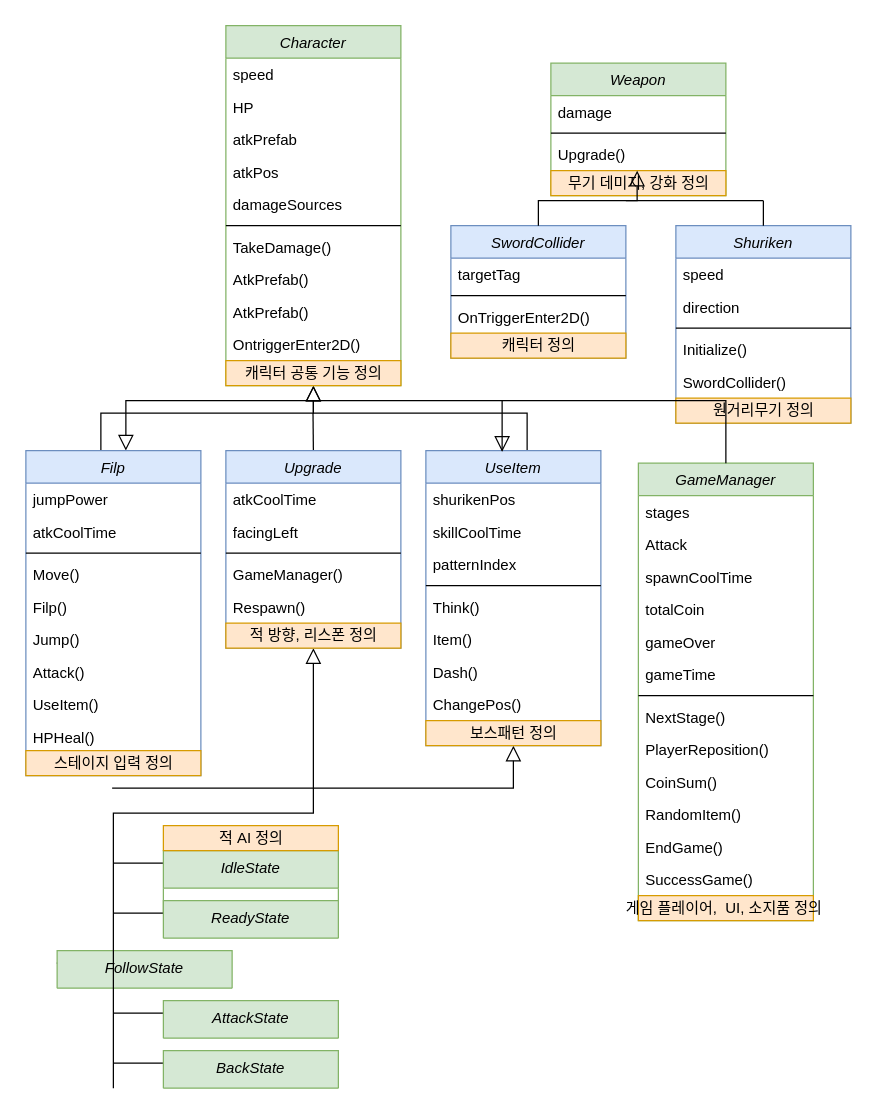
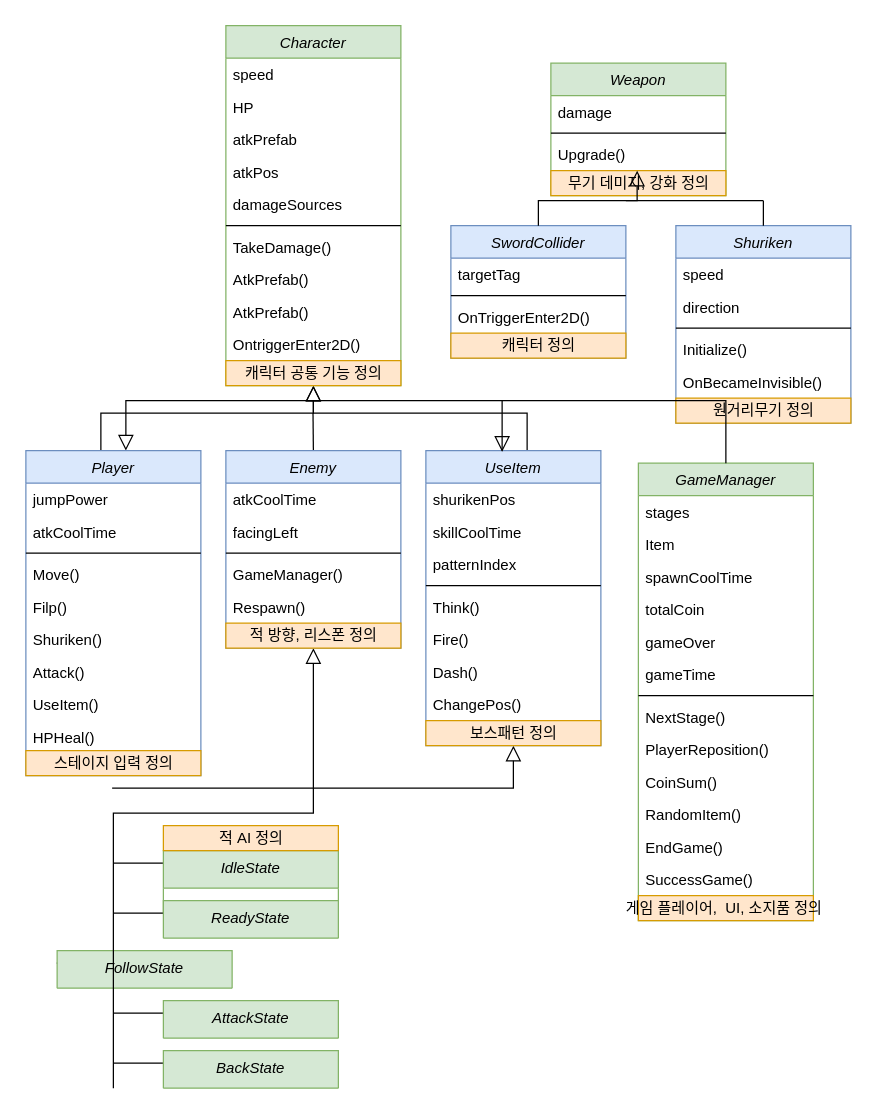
node "SwordCollider()": label "SwordCollider()" -> "OnBecameInvisible()"
node "Filp": label "Filp" -> "Player"
node "Upgrade": label "Upgrade" -> "Enemy"
node "Attack": label "Attack" -> "Item"
node "Jump()": label "Jump()" -> "Shuriken()"
node "Item()": label "Item()" -> "Fire()"
